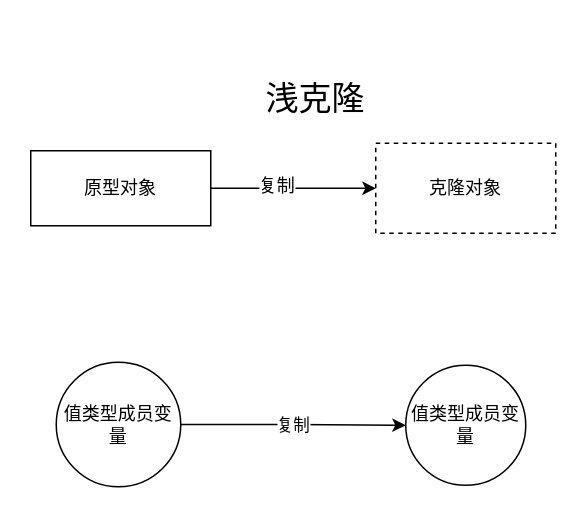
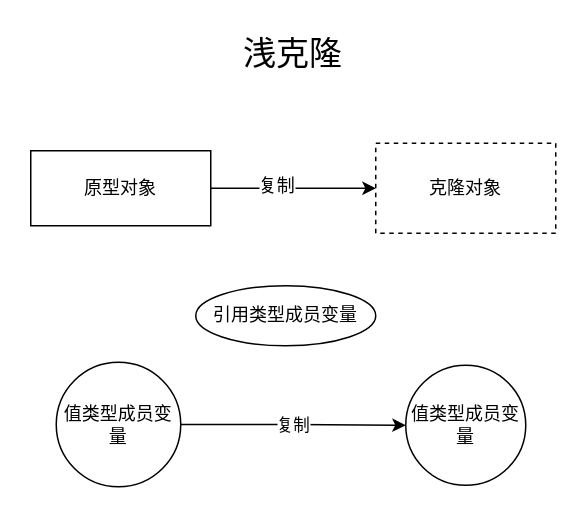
node "浅克隆": moved (323, 91) -> (301, 46)
node "引用类型成员变量": added
